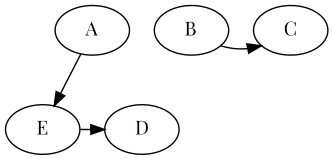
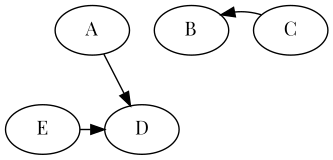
edge "B" -> "C": reversed
edge "A" -> "E": now "A" -> "D"
